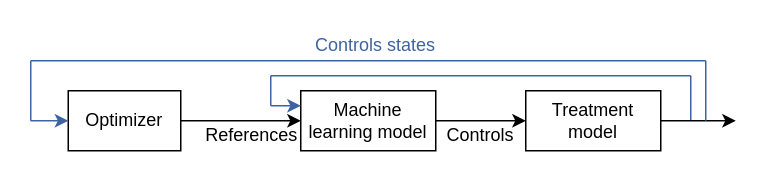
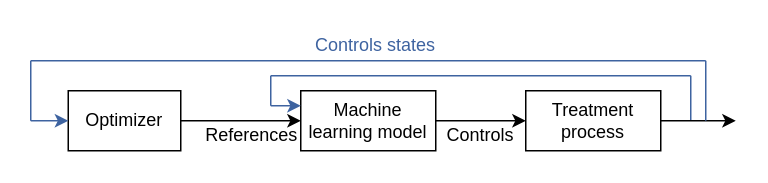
node "Treatment model": label "Treatment model" -> "Treatment process"
